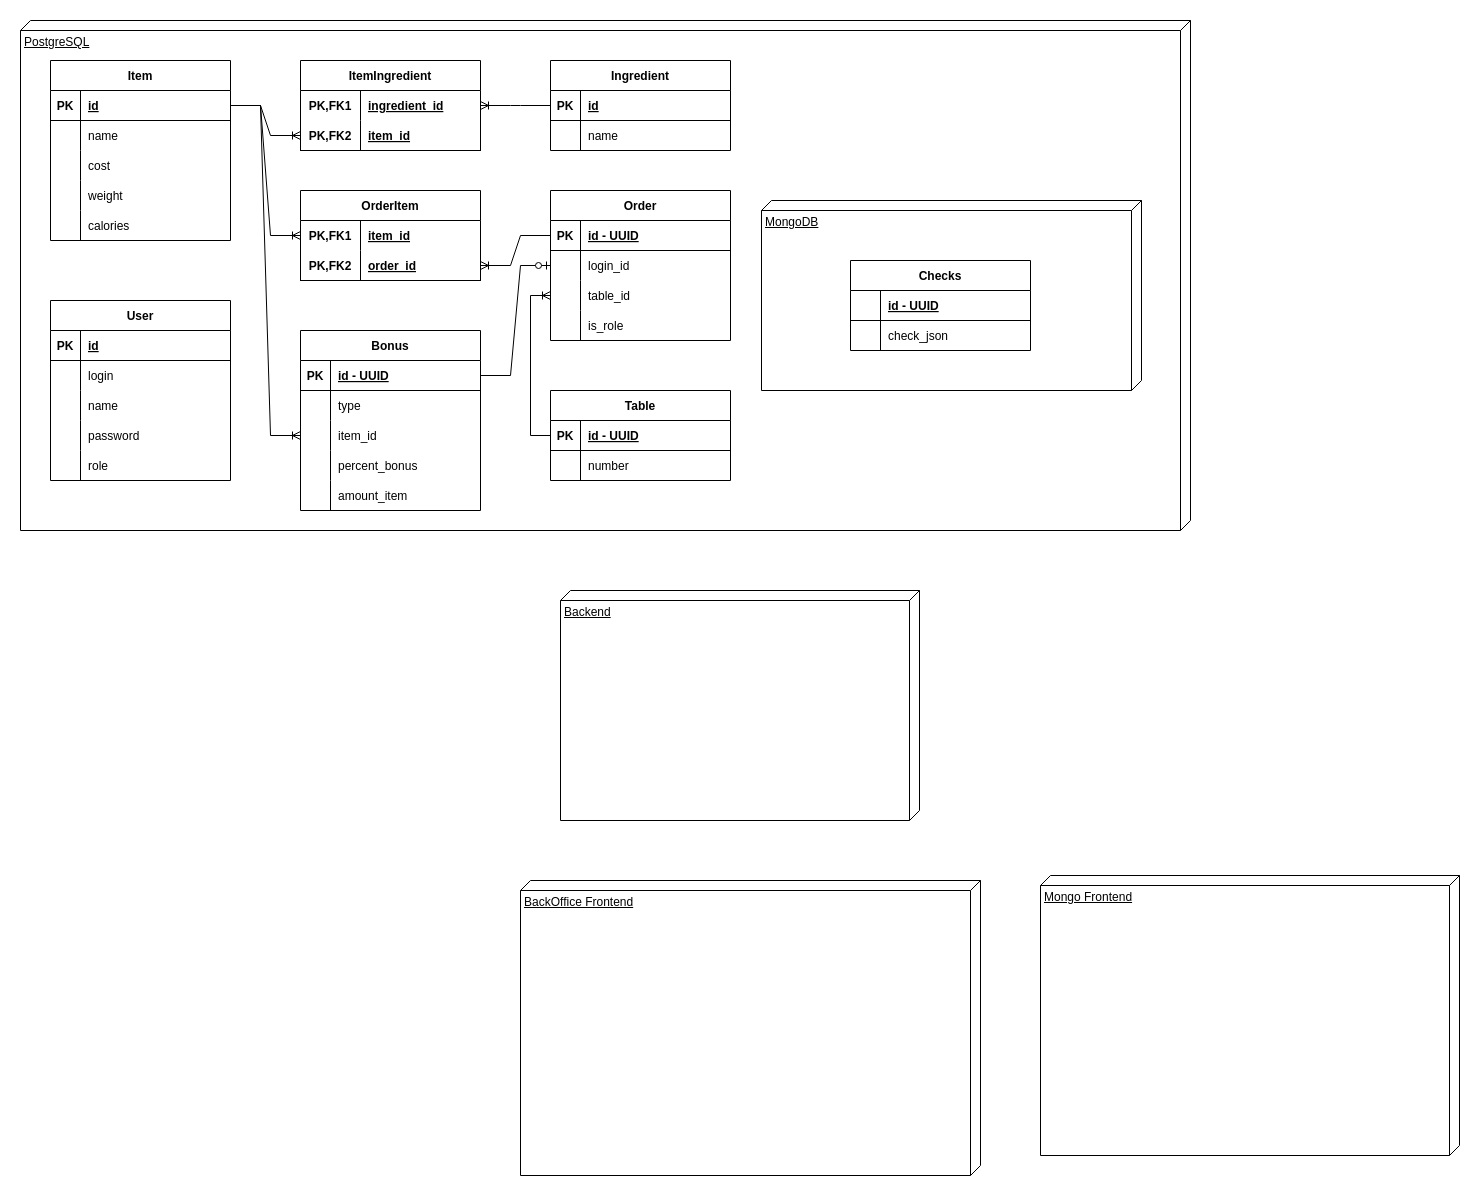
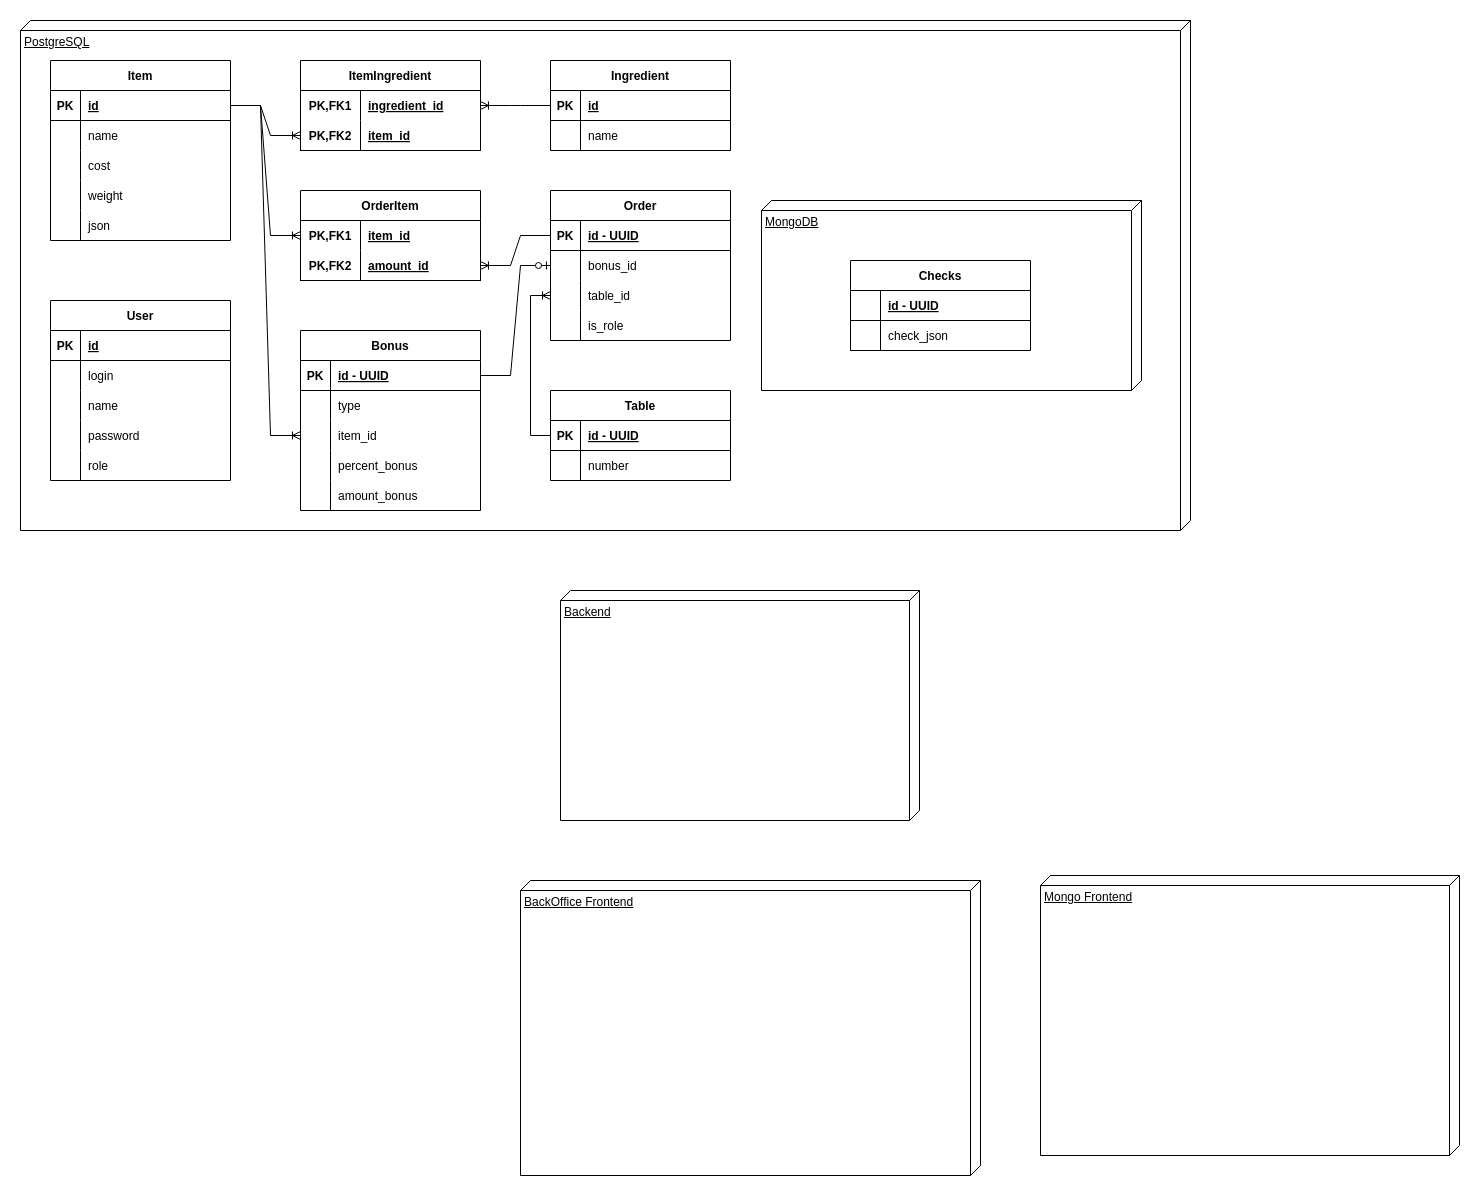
node "calories": label "calories" -> "json"
node "order_id": label "order_id" -> "amount_id"
node "login_id": label "login_id" -> "bonus_id"
node "amount_item": label "amount_item" -> "amount_bonus"
